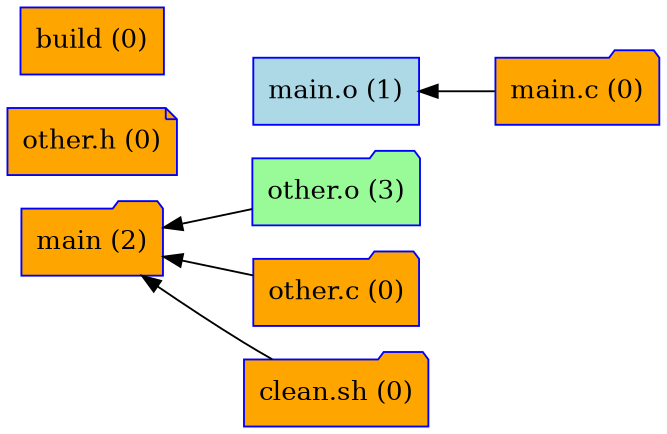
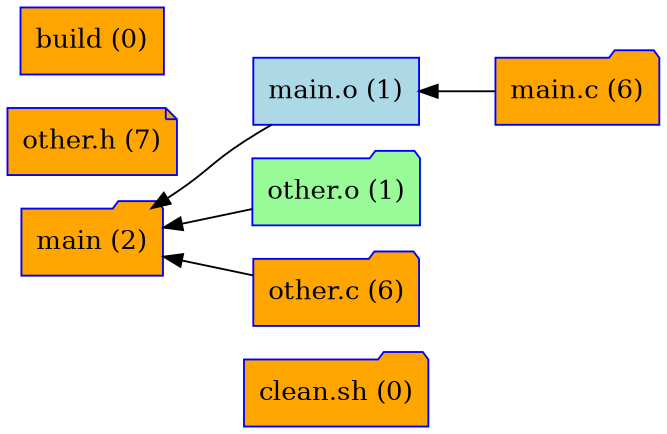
node "main.c (0)": label "main.c (0)" -> "main.c (6)"
node "other.h (0)": label "other.h (0)" -> "other.h (7)"
node "other.o (3)": label "other.o (3)" -> "other.o (1)"
node "other.c (0)": label "other.c (0)" -> "other.c (6)"
edge "clean.sh (0)" -> "main (2)": now "main.o (1)" -> "main (2)"
